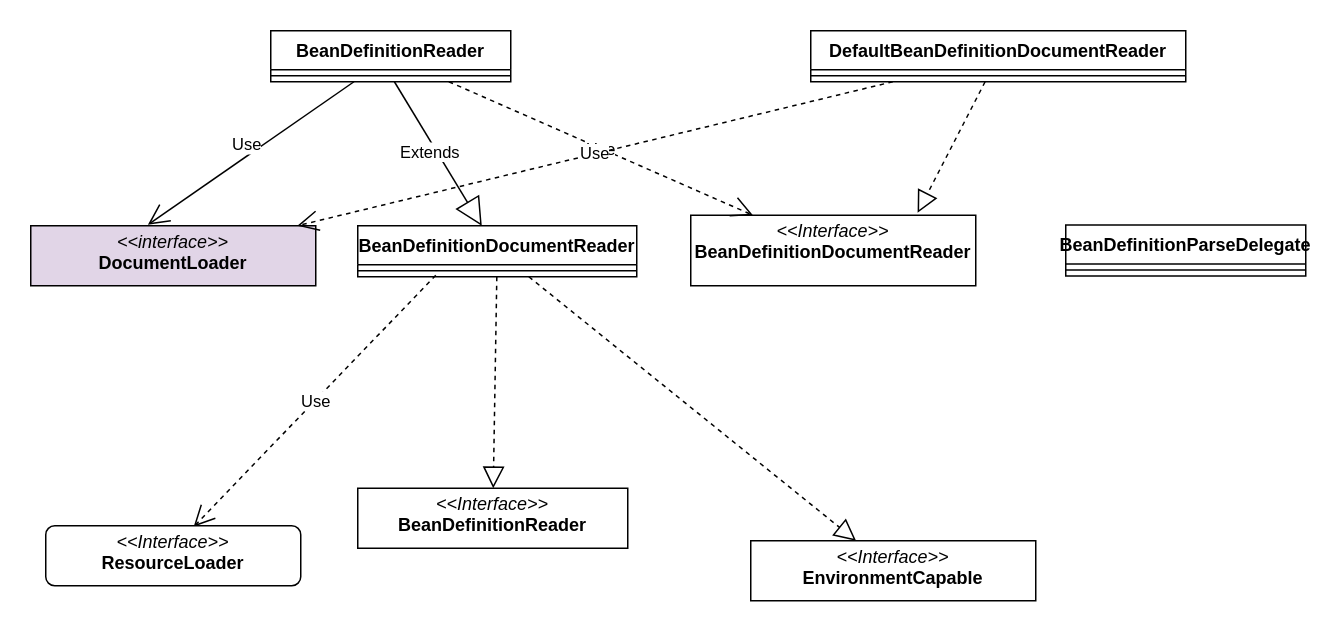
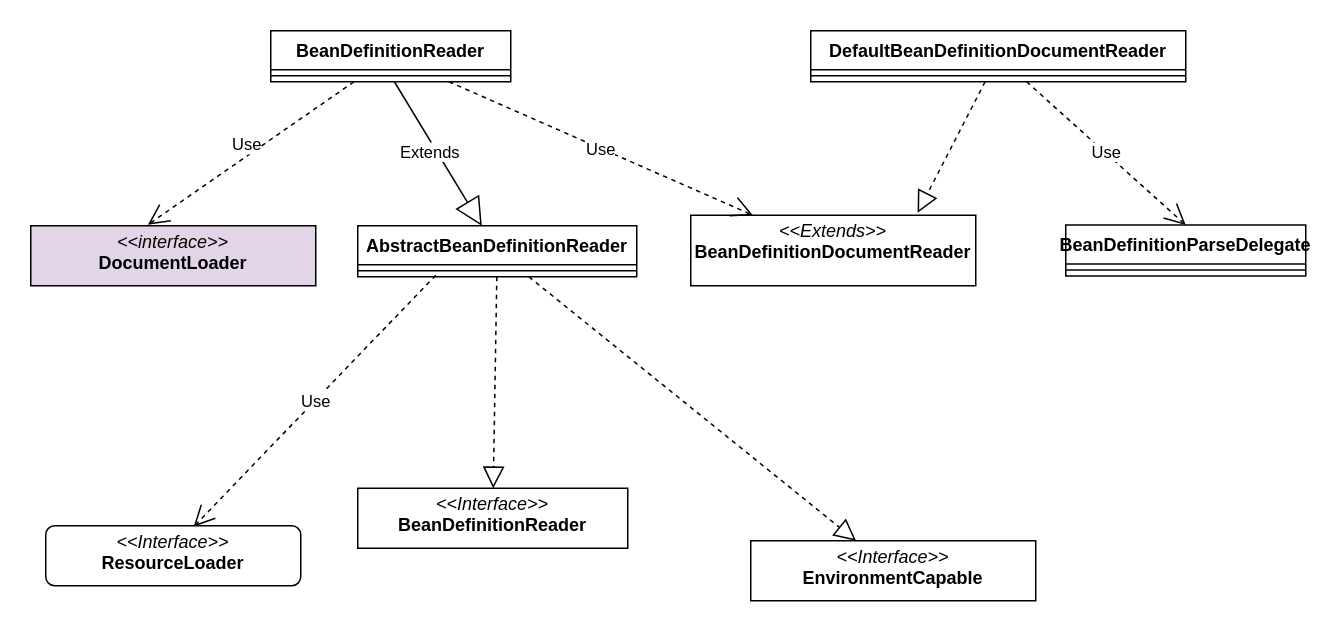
edge "DefaultBeanDefinitionDocumentReader" -> "<<interface>> DocumentLoader": now "DefaultBeanDefinitionDocumentReader" -> "BeanDefinitionParseDelegate"
edge "BeanDefinitionReader" -> "<<interface>> DocumentLoader": style solid -> dashed
node "<<Interface>> BeanDefinitionDocumentReader": label "<<Interface>> BeanDefinitionDocumentReader" -> "<<Extends>> BeanDefinitionDocumentReader"
node "BeanDefinitionDocumentReader": label "BeanDefinitionDocumentReader" -> "AbstractBeanDefinitionReader"
